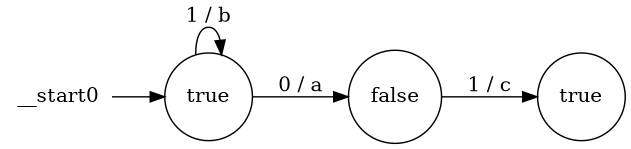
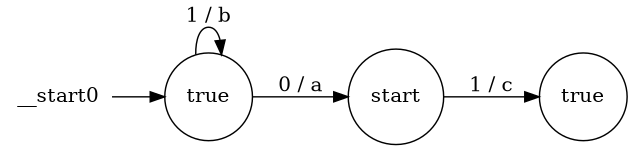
node "false": label "false" -> "start"
